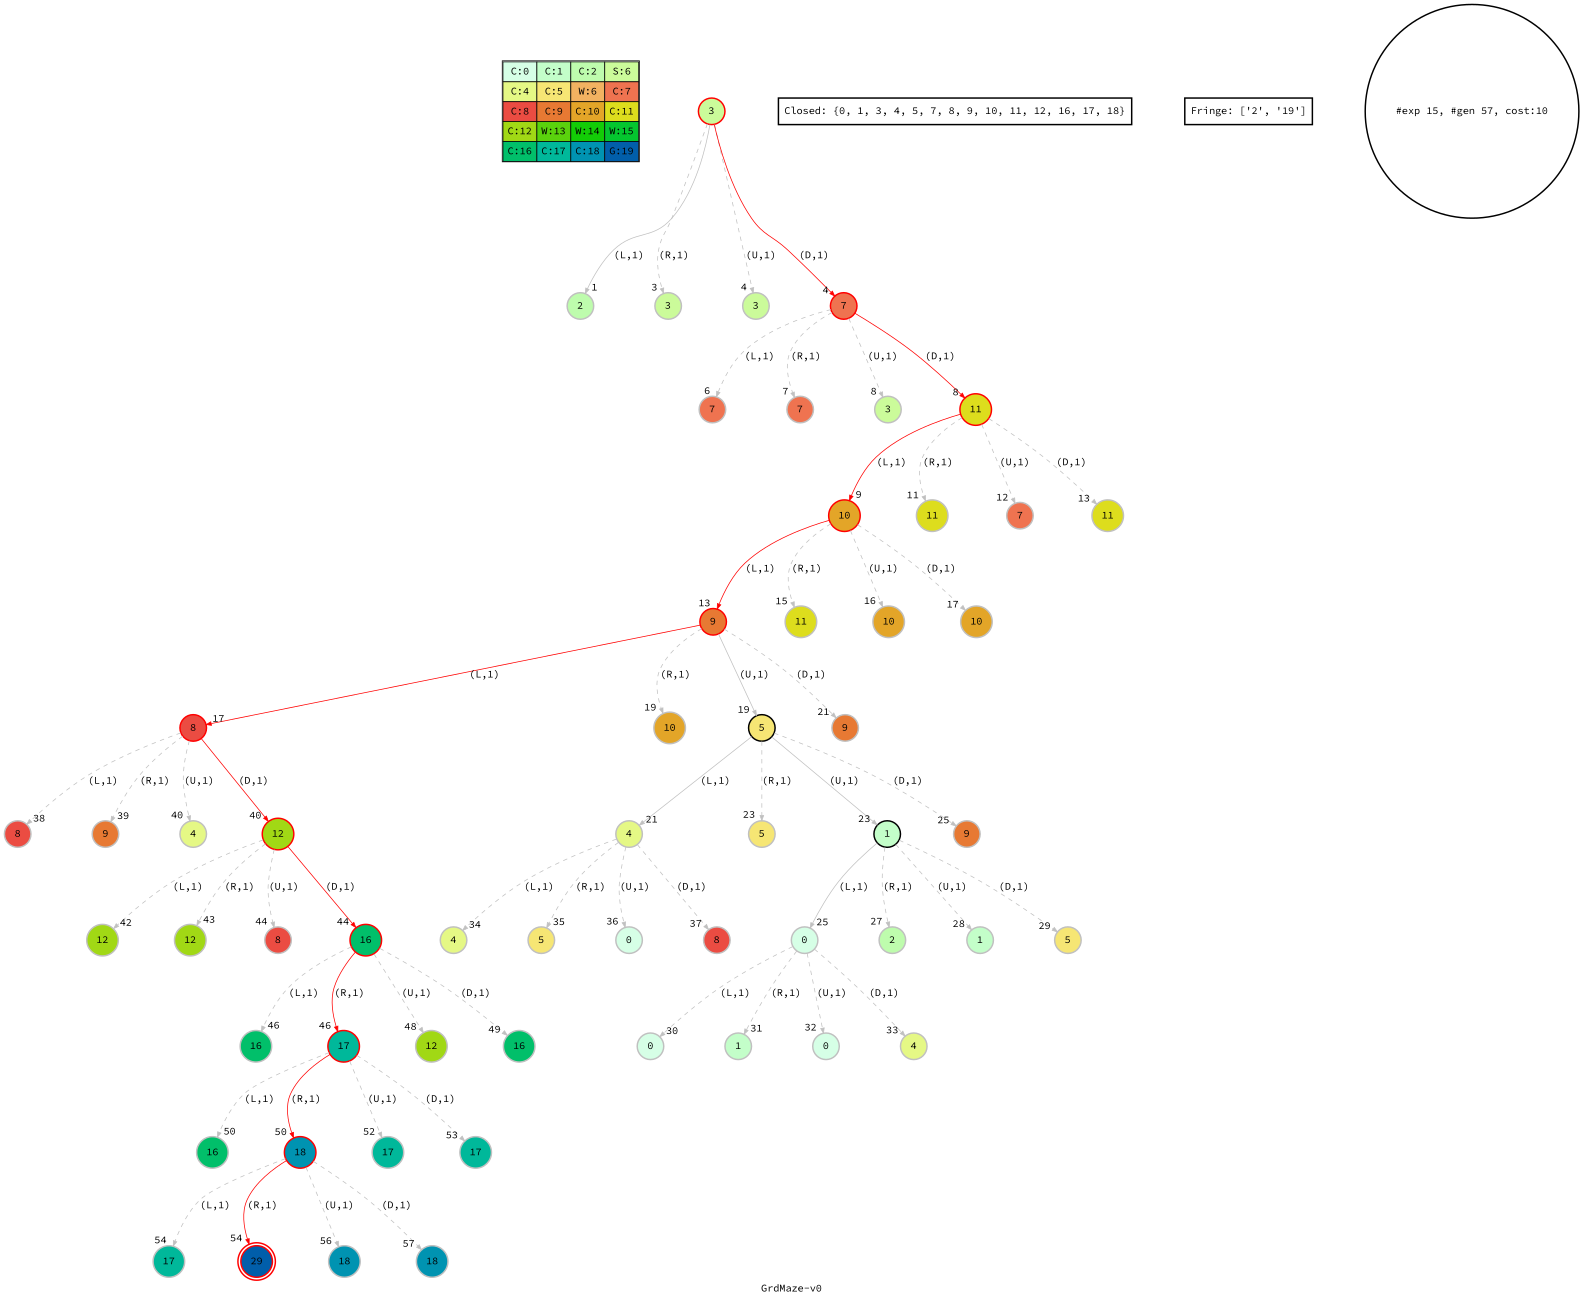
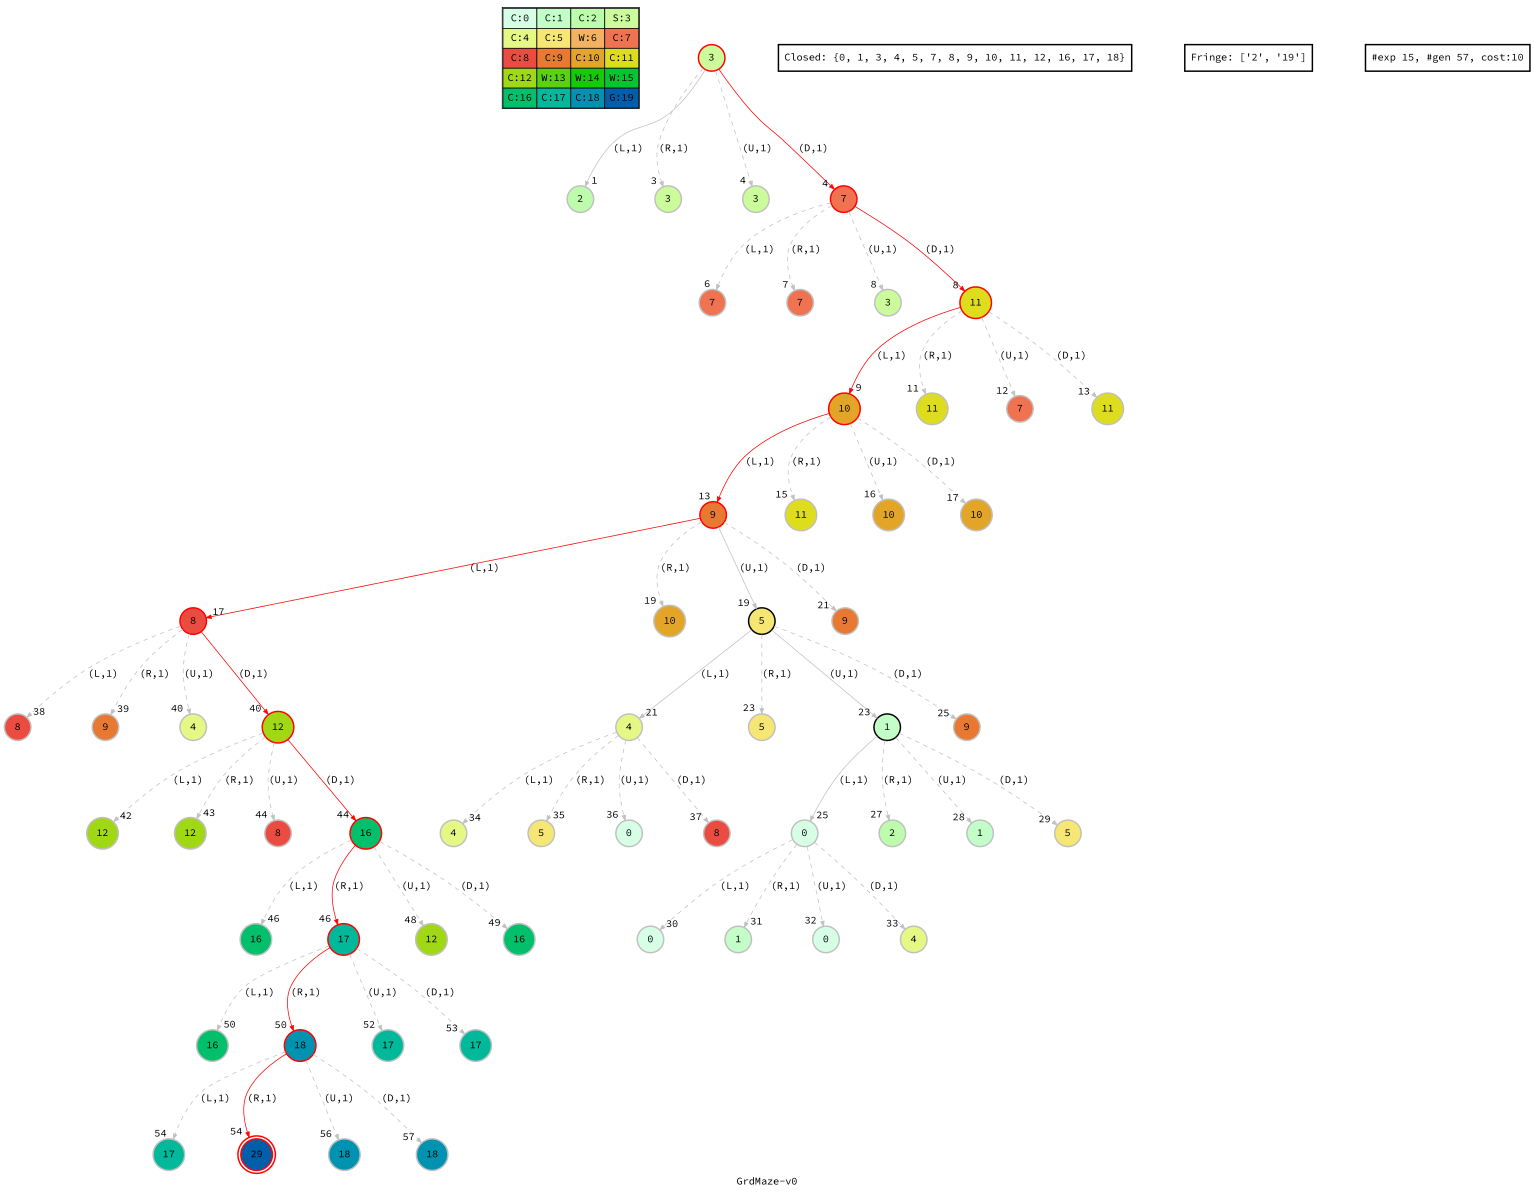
node "C:0": text "S:6" -> "S:3"
node "#exp 15, #gen 57, cost:10": shape circle -> box
